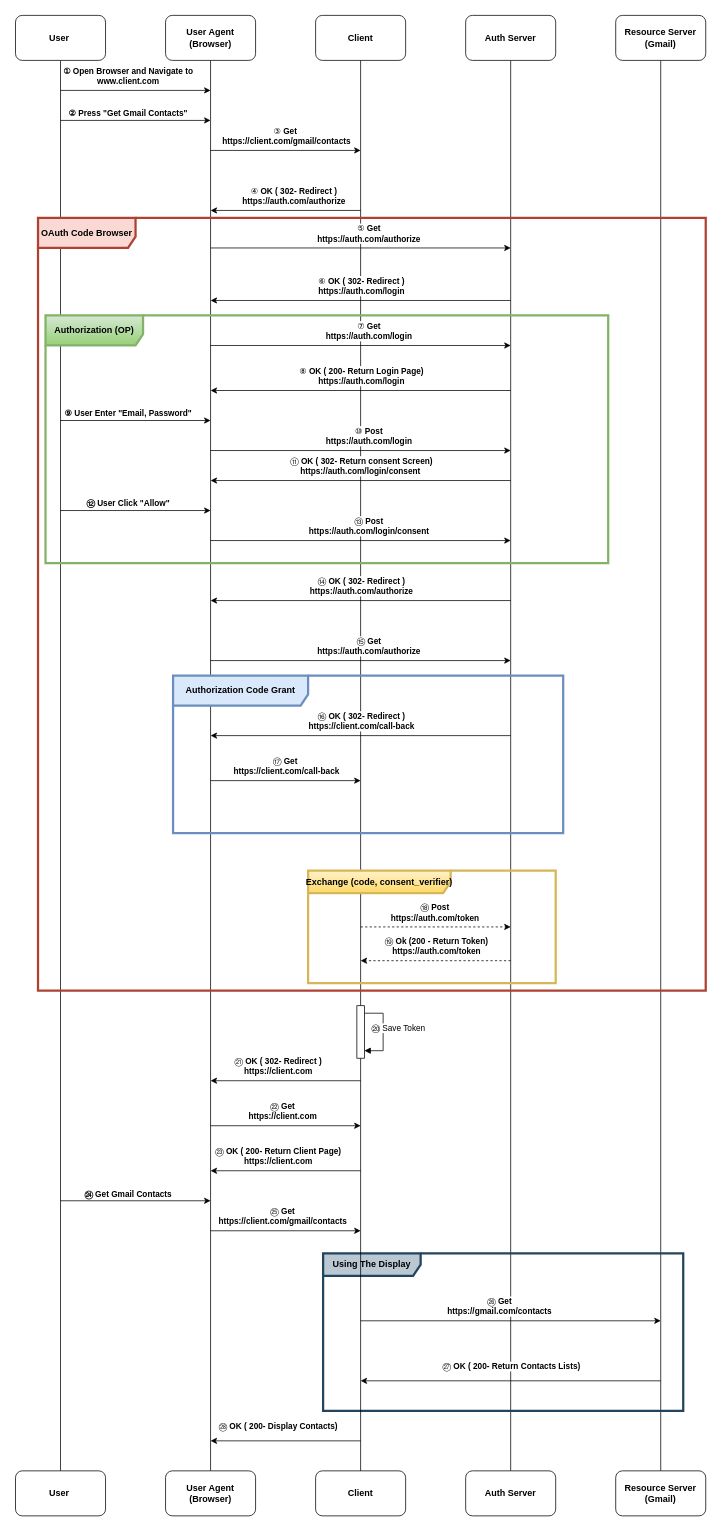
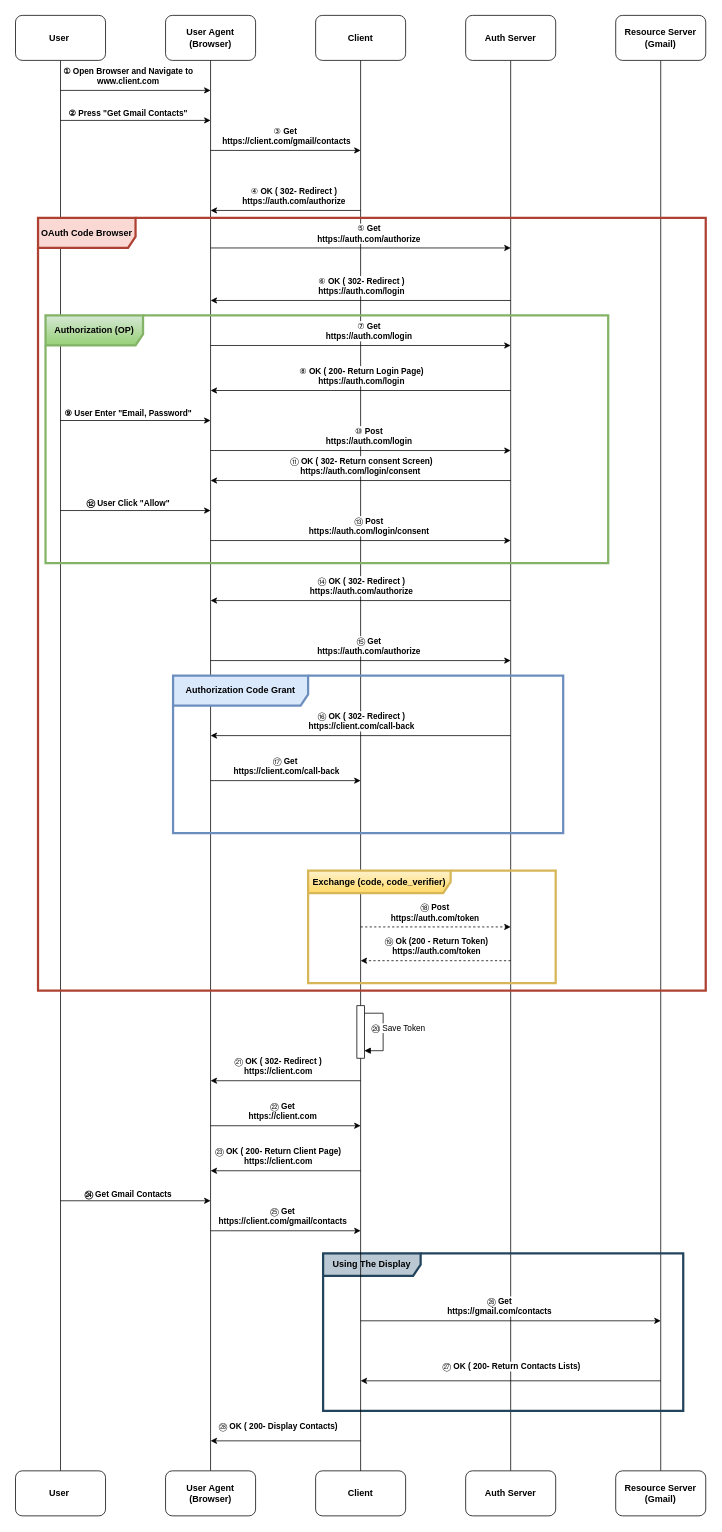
node "Exchange (code, consent_verifier)": label "Exchange (code, consent_verifier)" -> "Exchange (code, code_verifier)"
